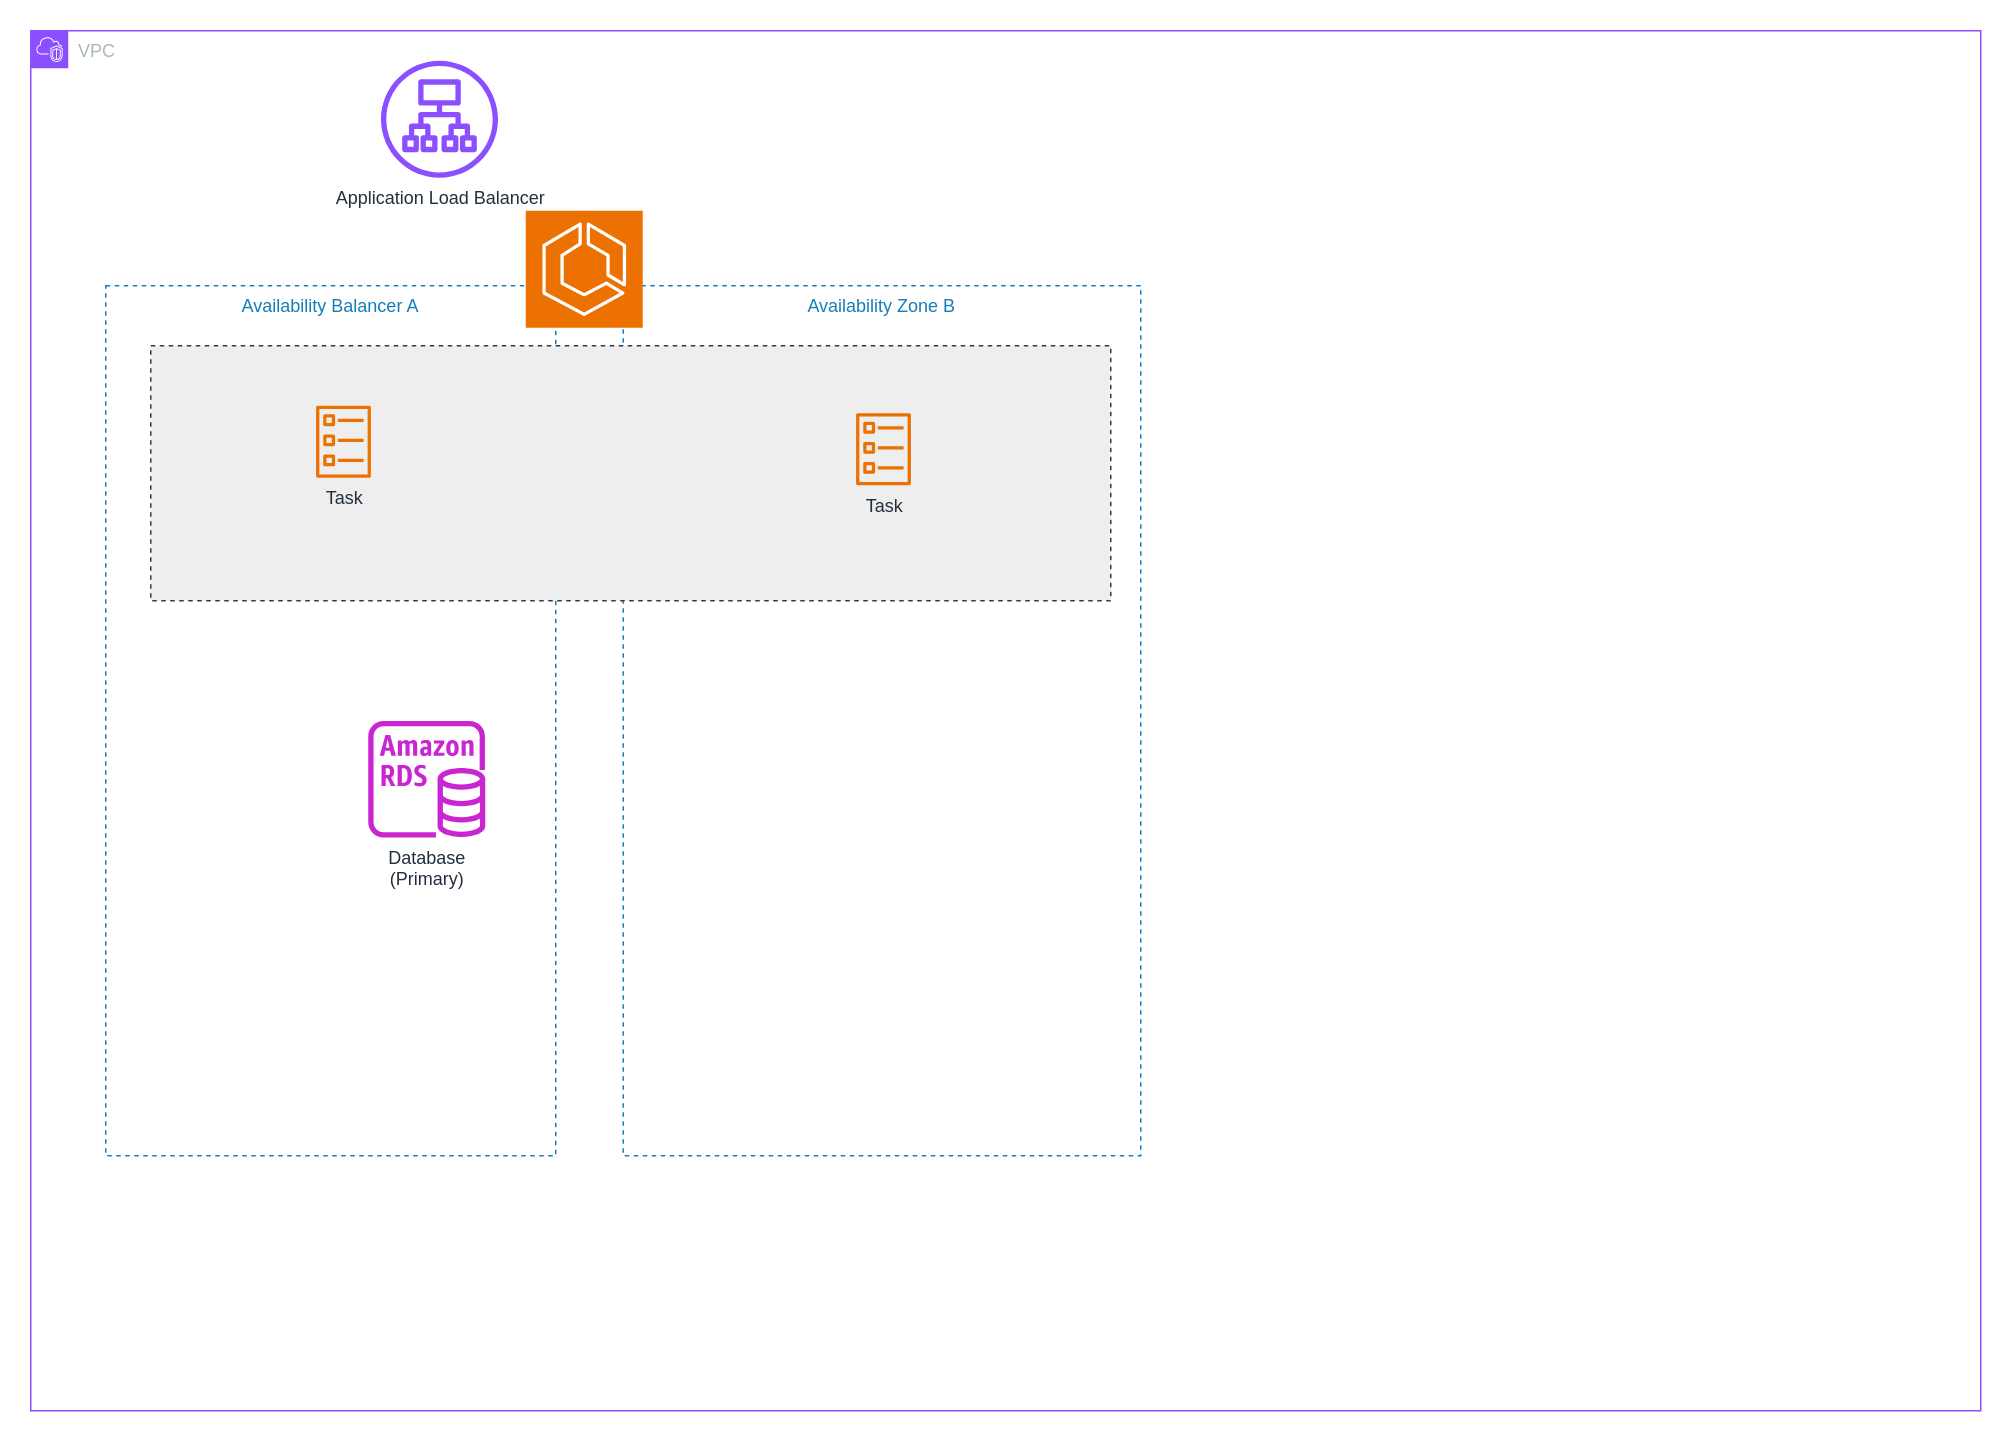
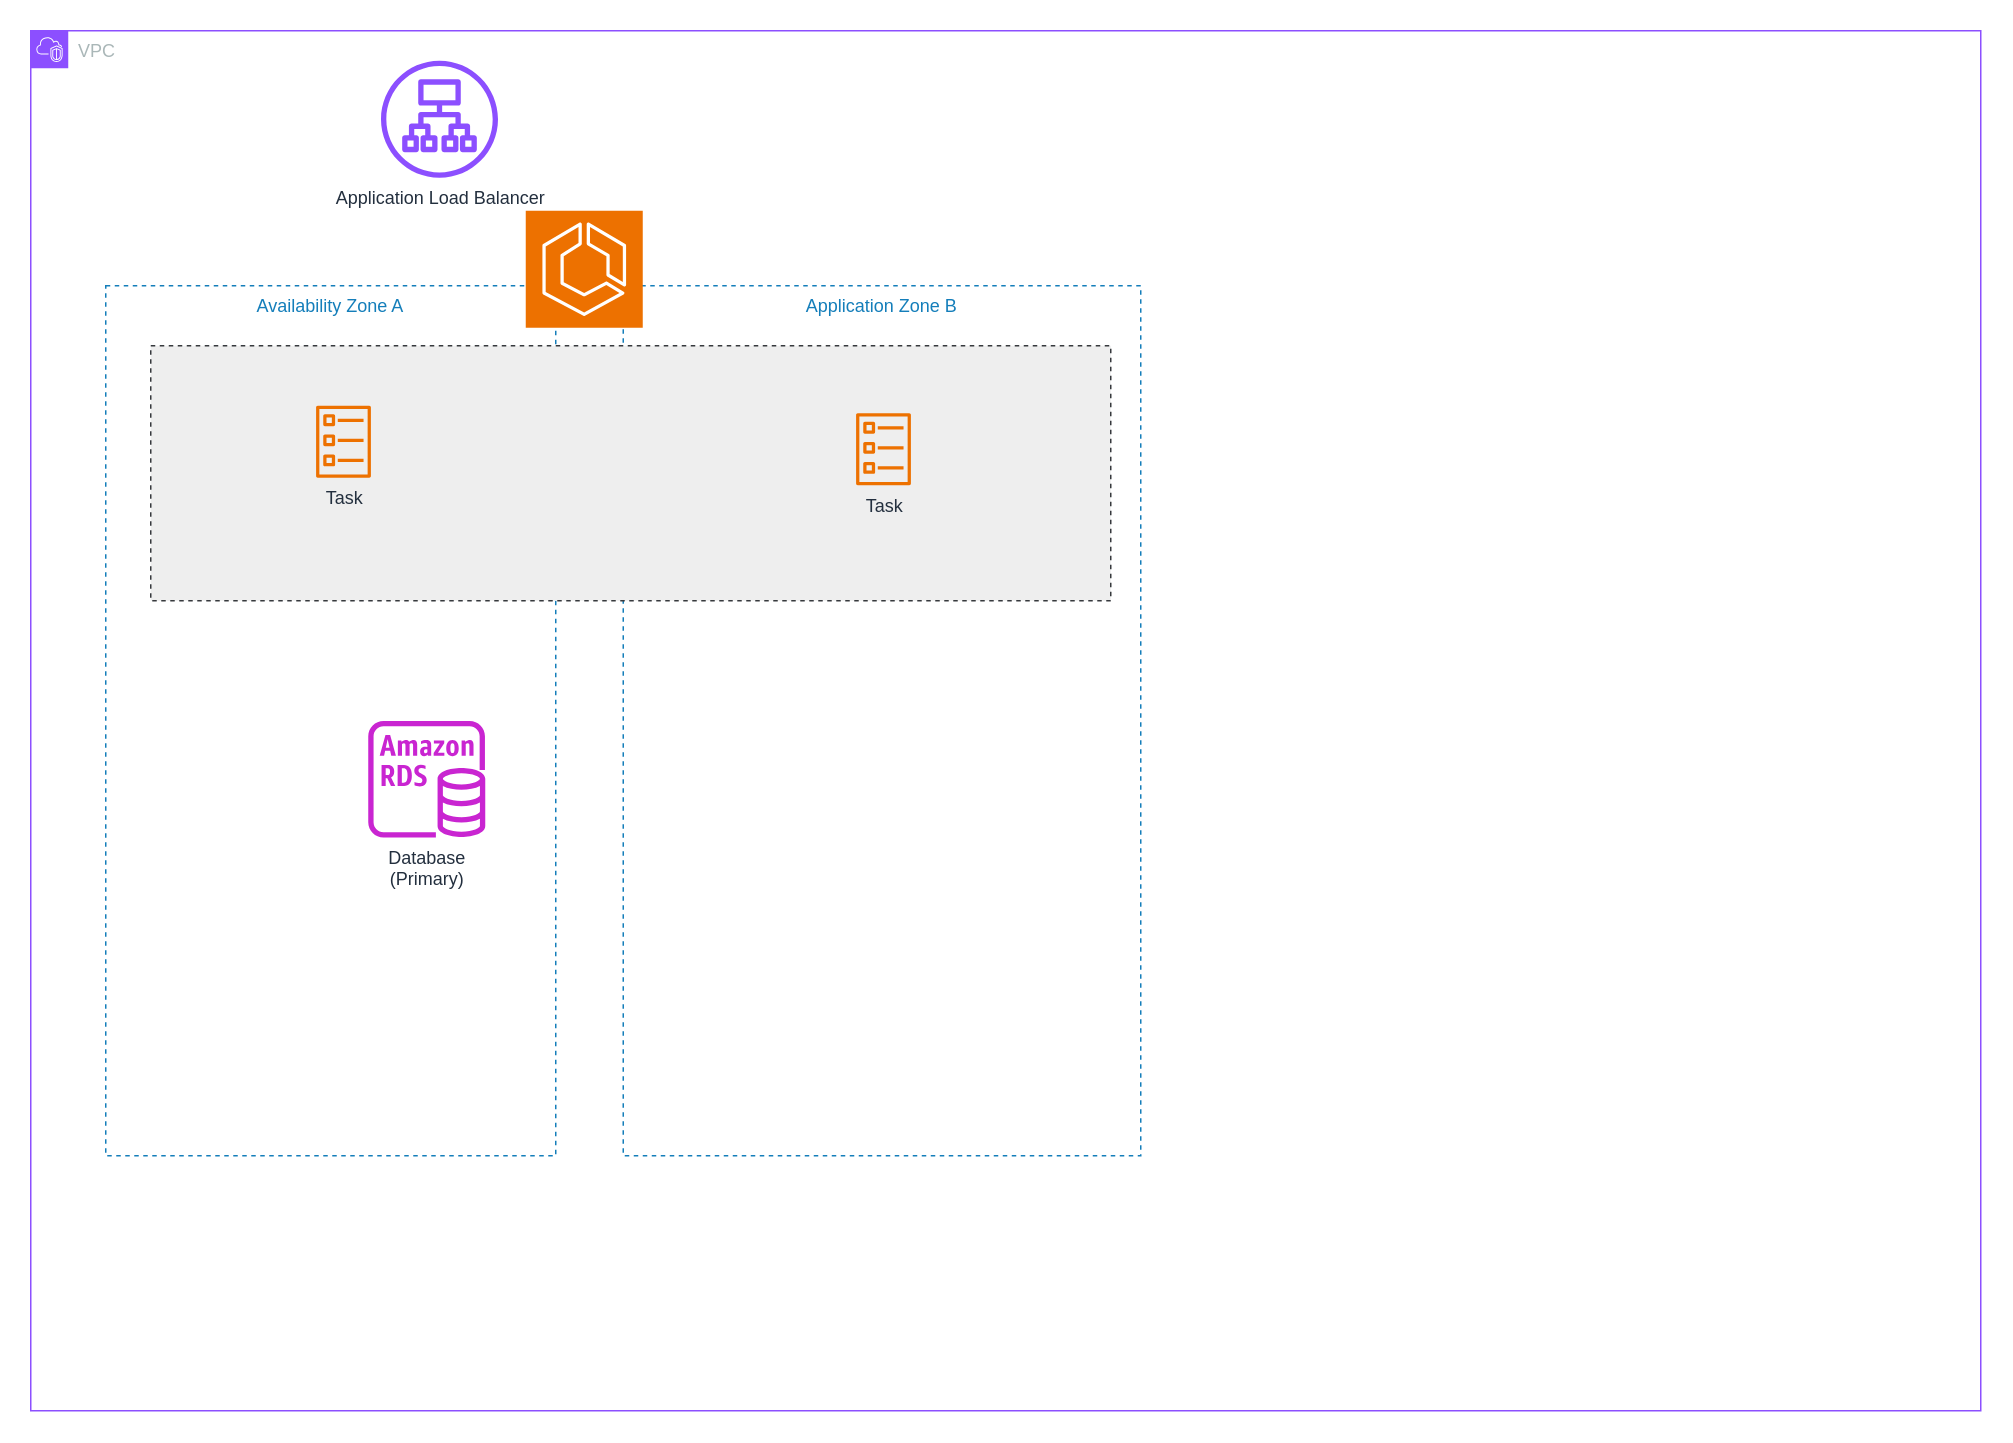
node "Availability Balancer A": label "Availability Balancer A" -> "Availability Zone A"
node "Availability Zone B": label "Availability Zone B" -> "Application Zone B"
